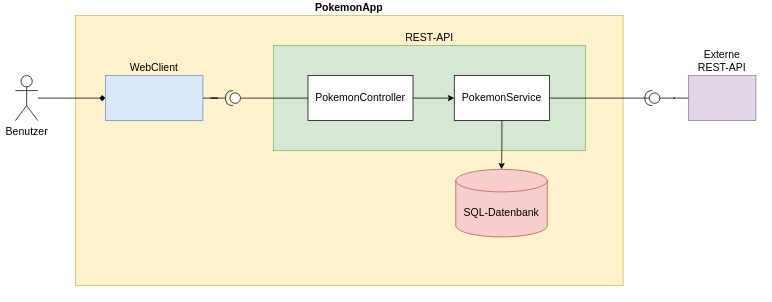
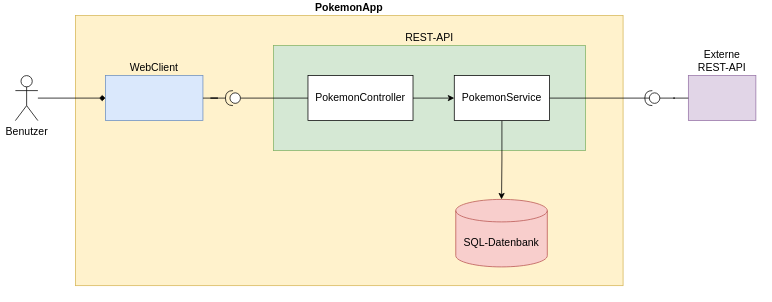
node "SQL-Datenbank": moved (501, 203) -> (501, 233)
